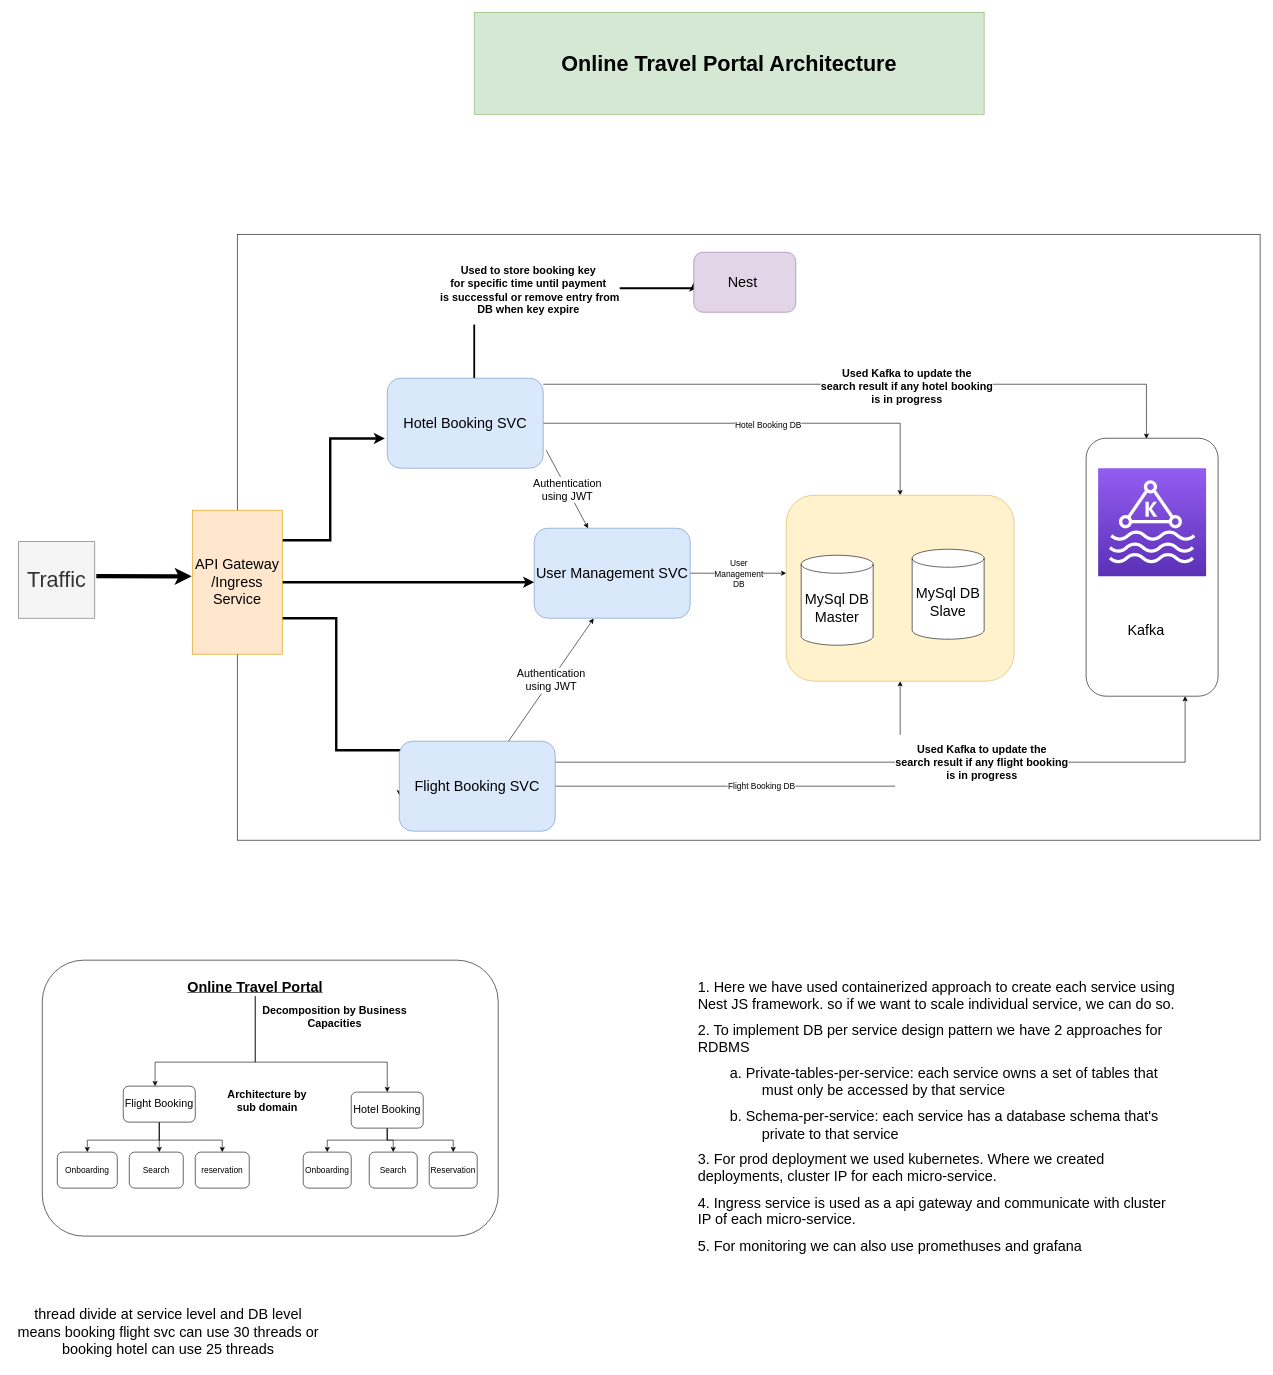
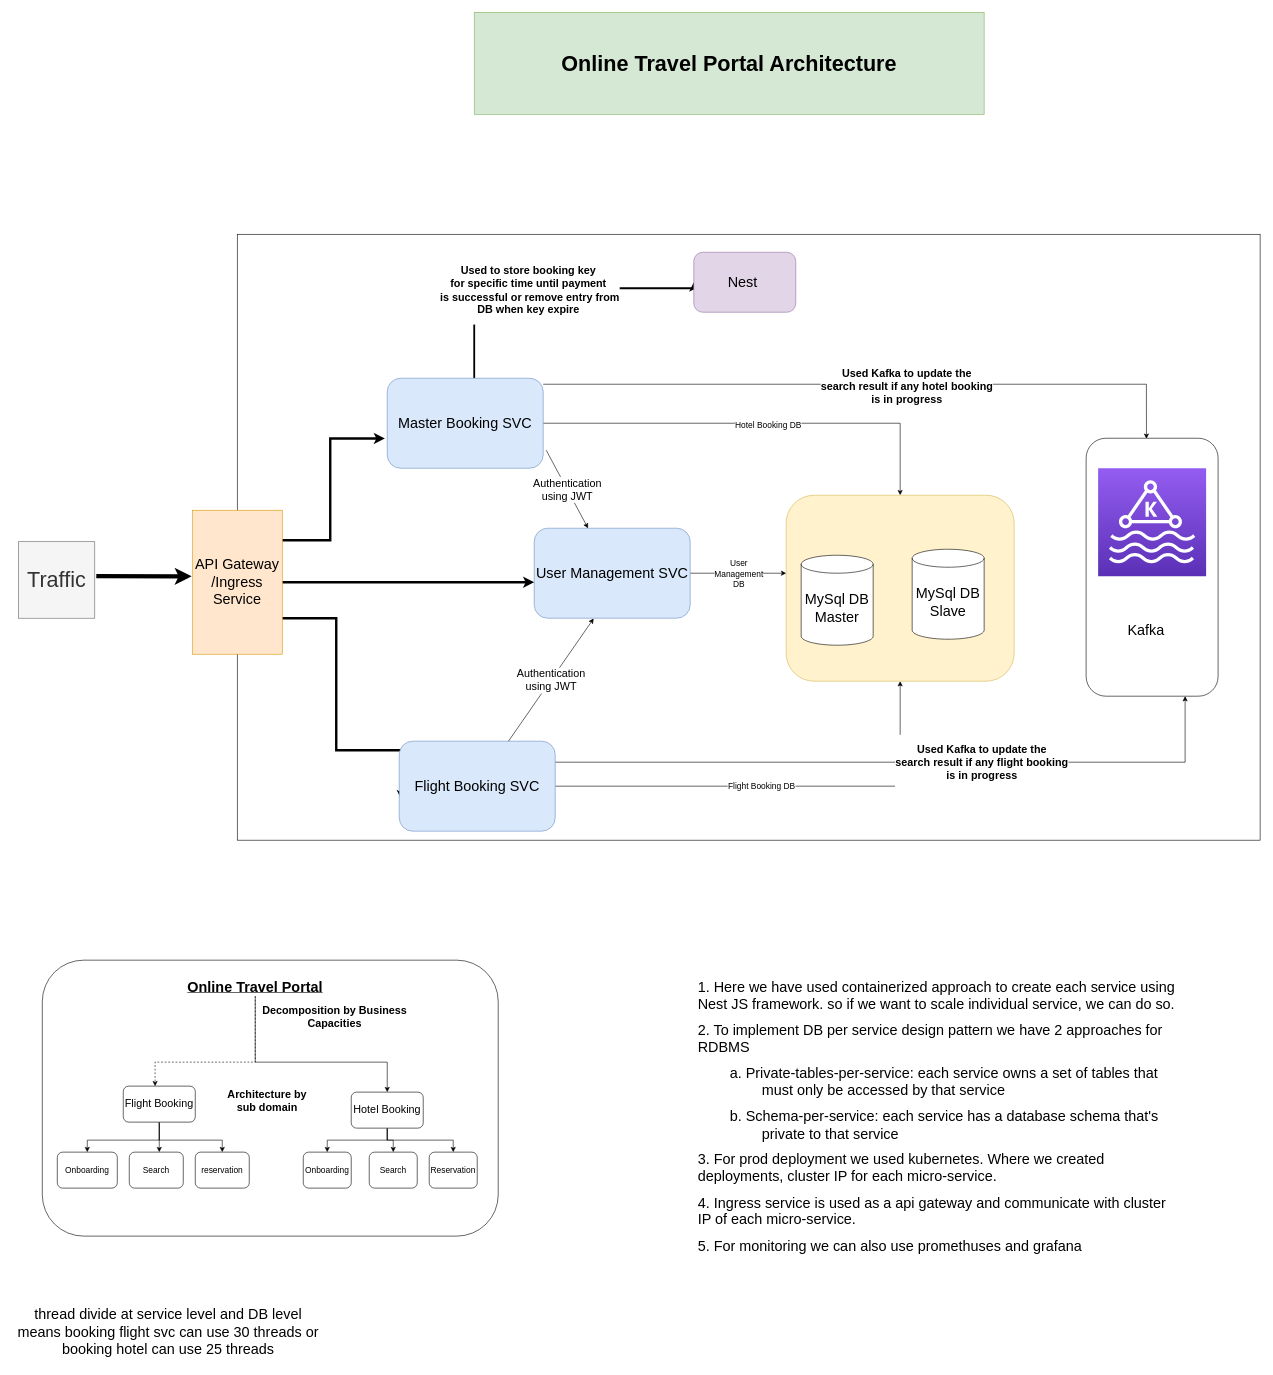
node "Hotel Booking SVC": label "Hotel Booking SVC" -> "Master Booking SVC"
edge "Online Travel Portal" -> "Flight Booking": style solid -> dashed
